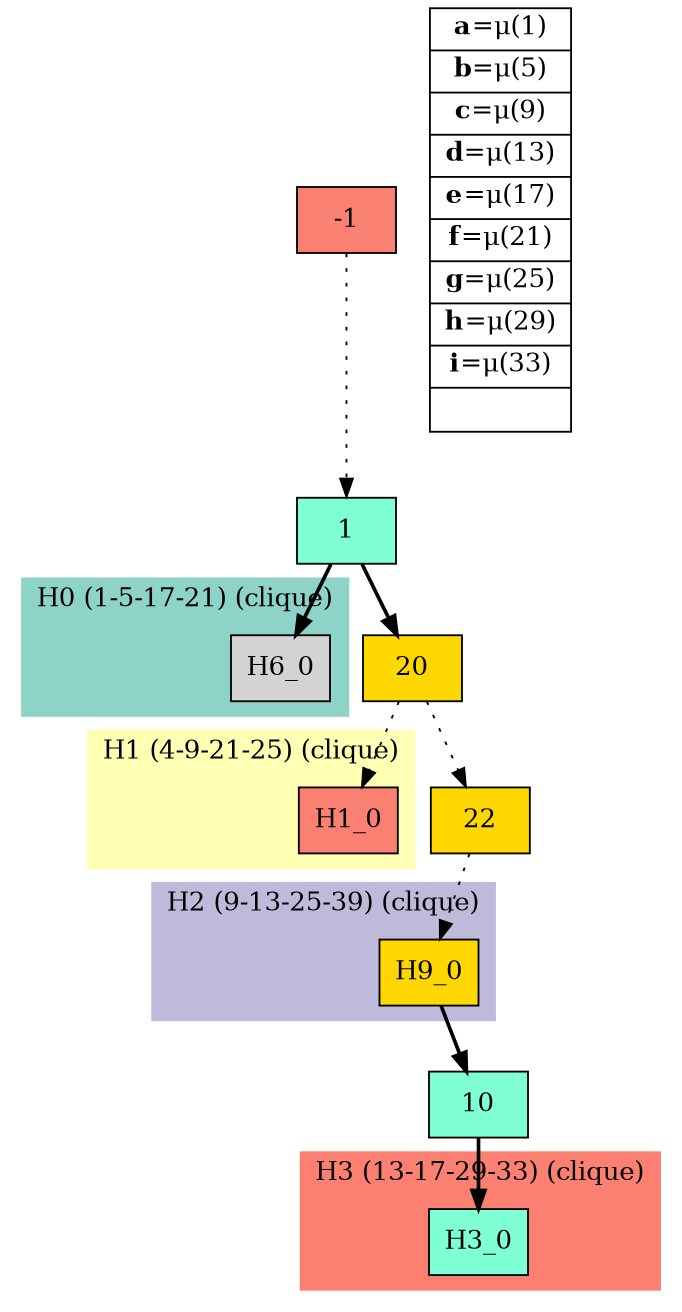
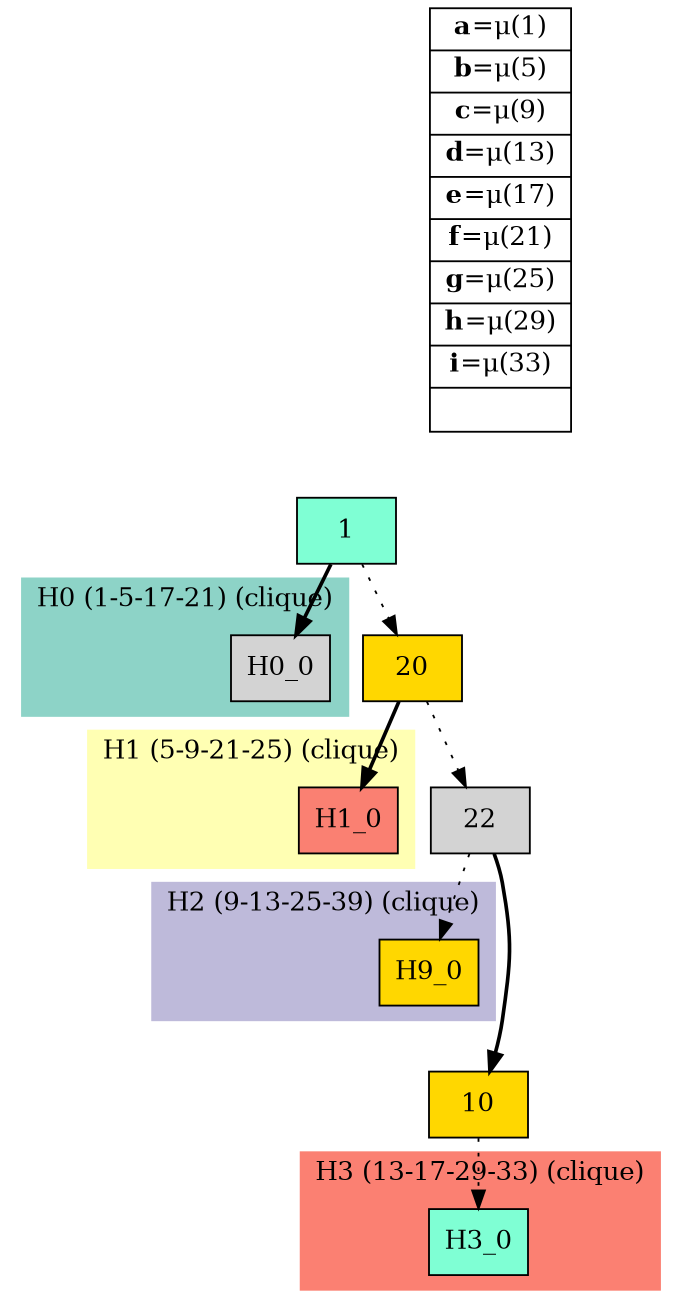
node "-1": removed
edge "1" -> "20": style bold -> dotted
node "H6_0": label "H6_0" -> "H0_0"
edge "20" -> "H1_0": style dotted -> bold
cluster "H1 (4-9-21-25) (clique)": label "H1 (4-9-21-25) (clique)" -> "H1 (5-9-21-25) (clique)"
node "22": fillcolor gold -> lightgrey
edge "H9_0" -> "10": now "22" -> "10"
node "10": fillcolor aquamarine -> gold
edge "10" -> "H3_0": style bold -> dotted
